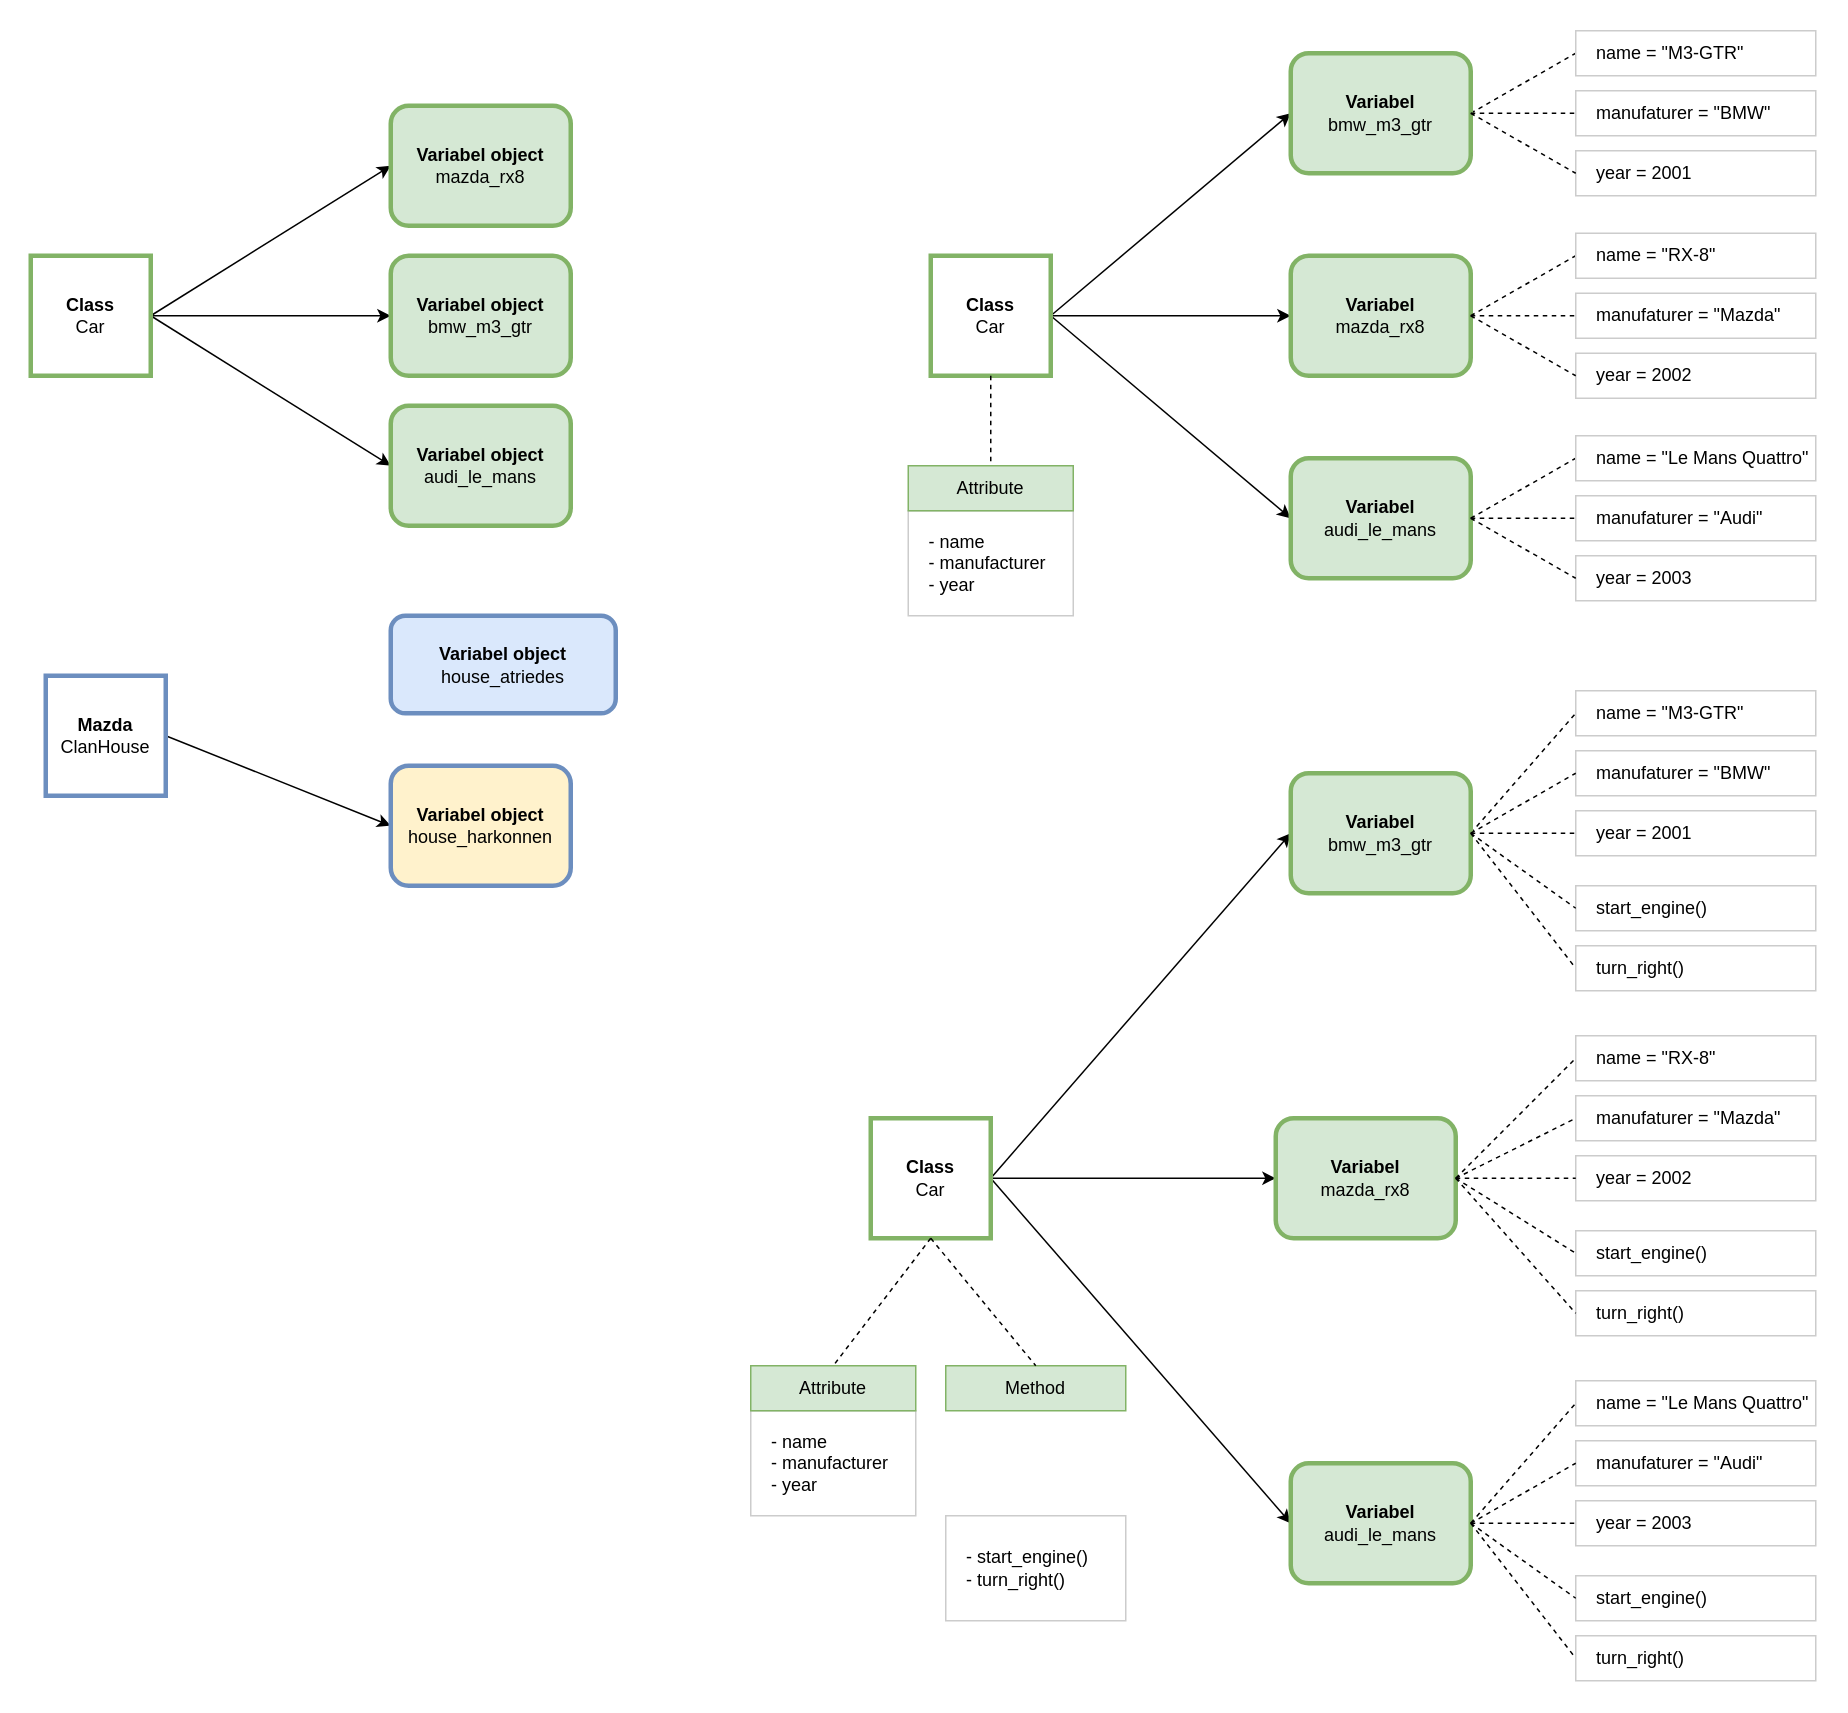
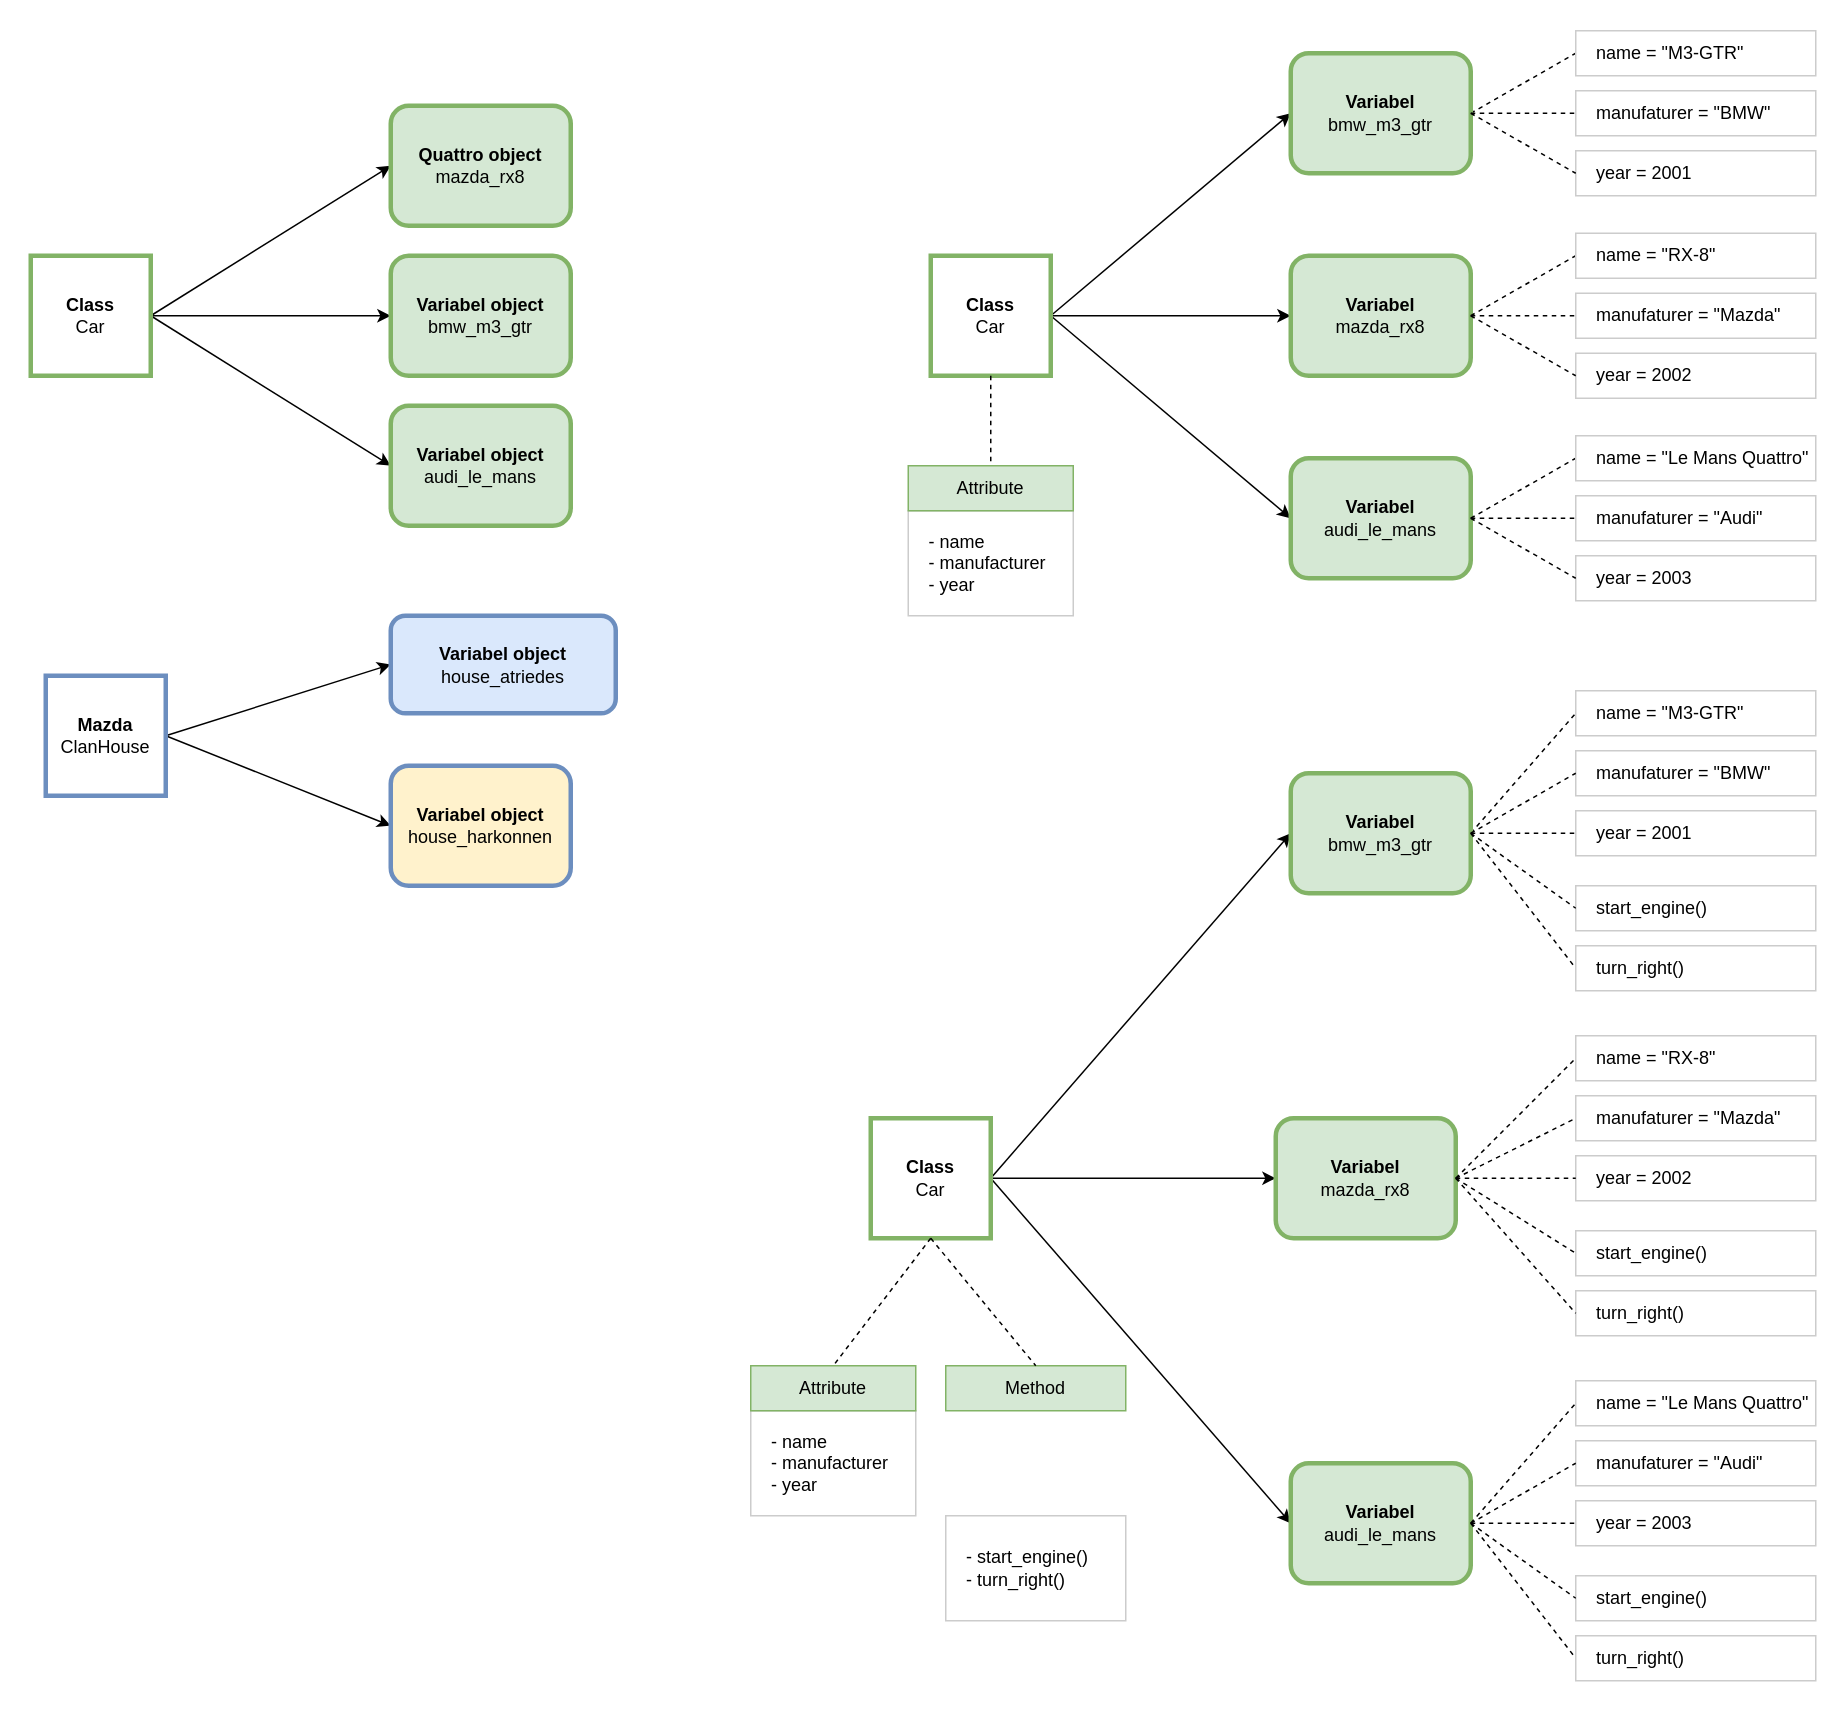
node "Variabel object mazda_rx8": label "Variabel object mazda_rx8" -> "Quattro object mazda_rx8"
edge "Mazda ClanHouse" -> "Variabel object house_atriedes": added
